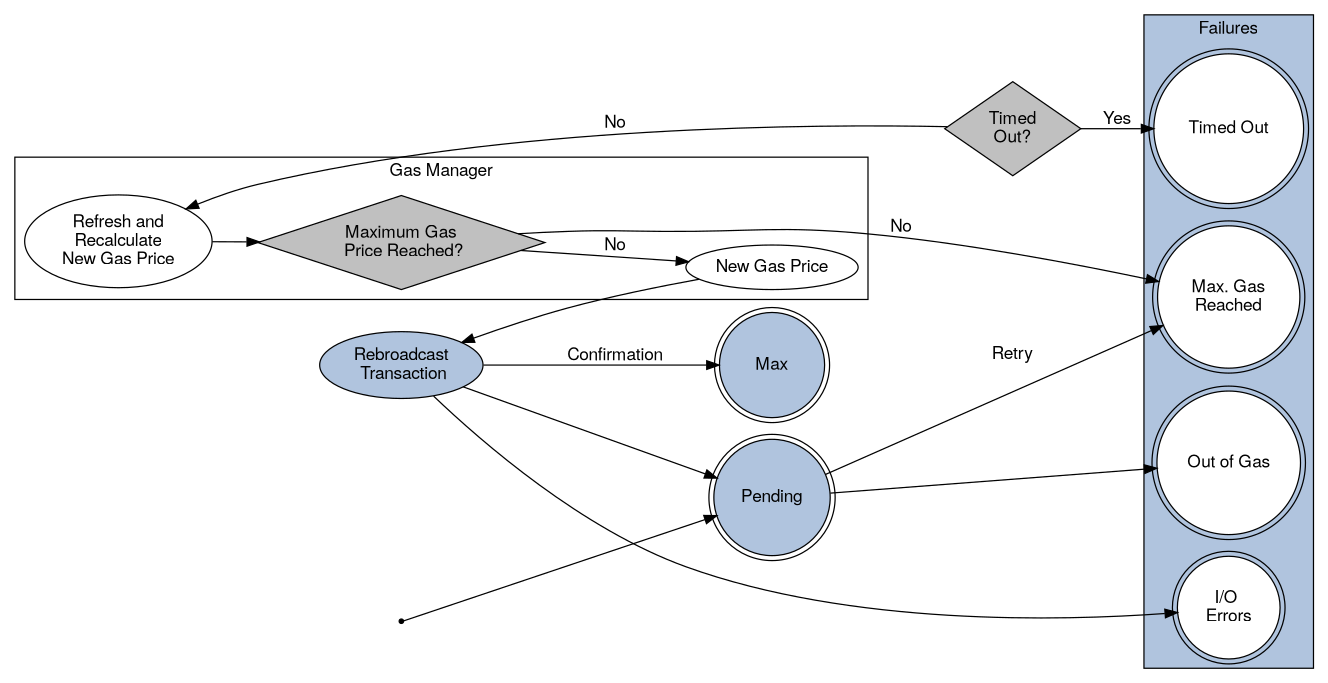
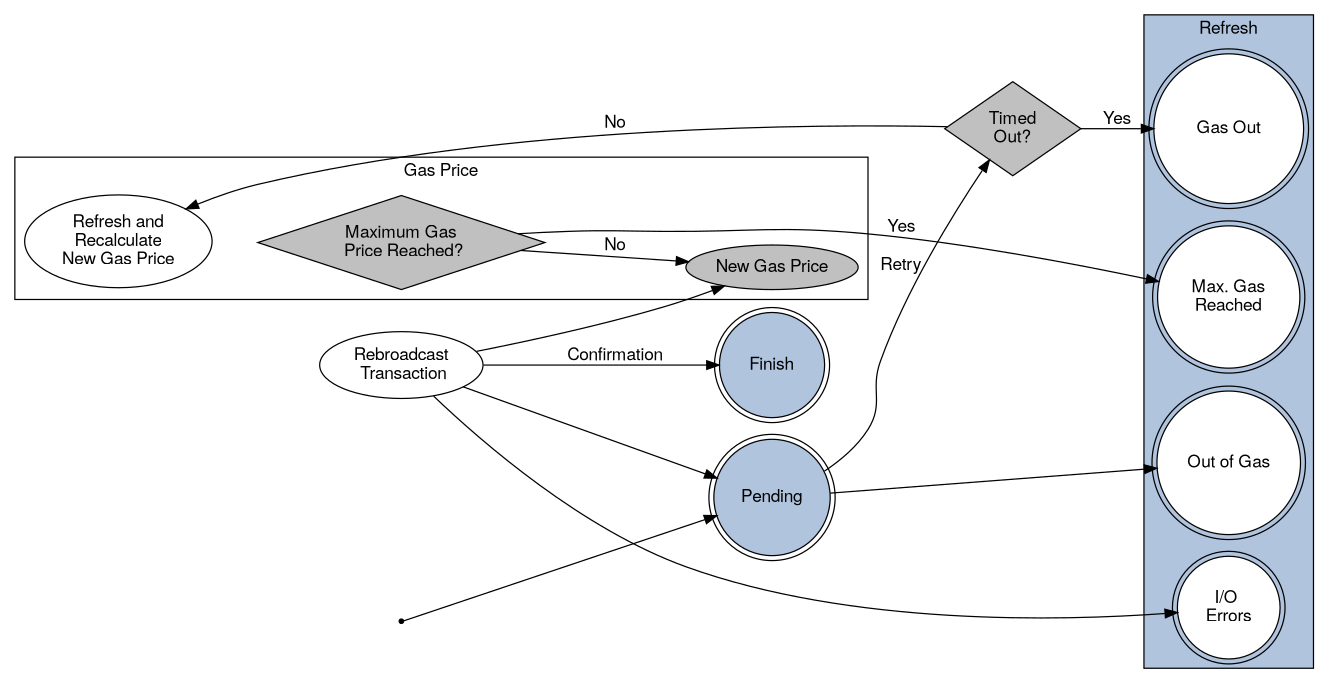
cluster "Failures": label "Failures" -> "Refresh"
node "Timed Out": label "Timed Out" -> "Gas Out"
cluster "Gas Manager": label "Gas Manager" -> "Gas Price"
edge "Maximum Gas Price Reached?" -> "Max. Gas Reached": label "No" -> "Yes"
edge "Refresh and Recalculate New Gas Price" -> "Maximum Gas Price Reached?": removed
node "New Gas Price": fillcolor white -> gray
edge "New Gas Price" -> "Rebroadcast Transaction": reversed
node "Rebroadcast Transaction": fillcolor lightsteelblue -> white
node "Max": label "Max" -> "Finish"
edge "Pending" -> "Max. Gas Reached": now "Pending" -> "Timed Out?"
